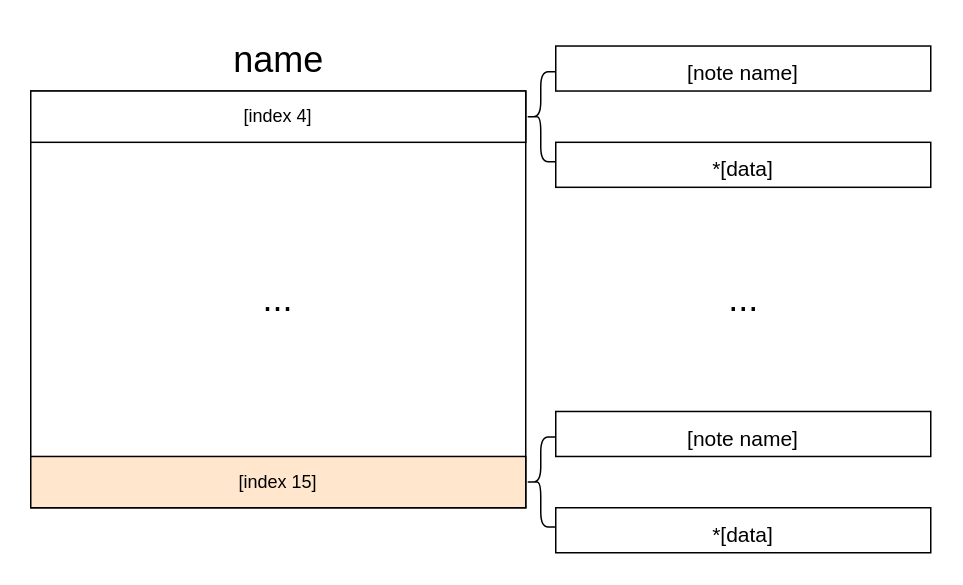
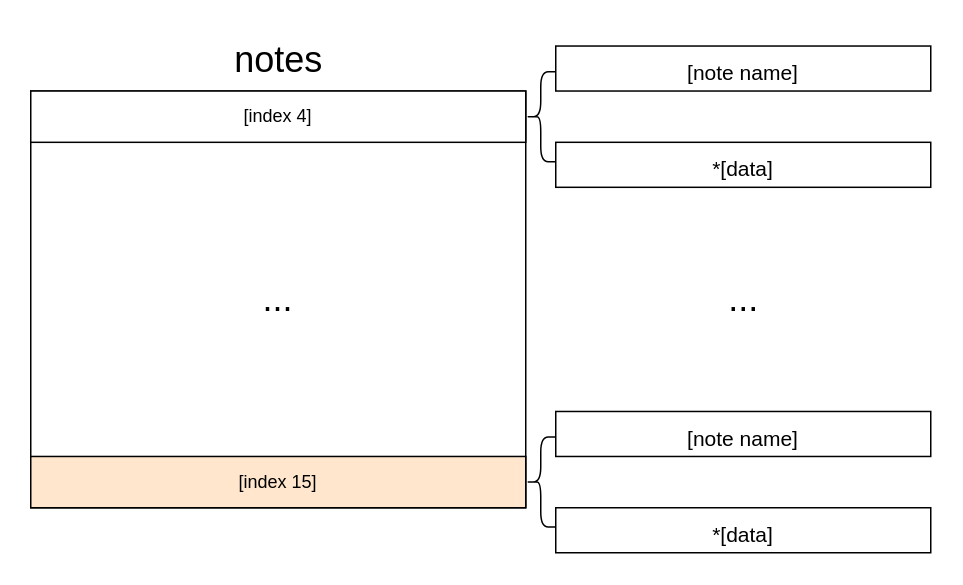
node "name": label "name" -> "notes"
